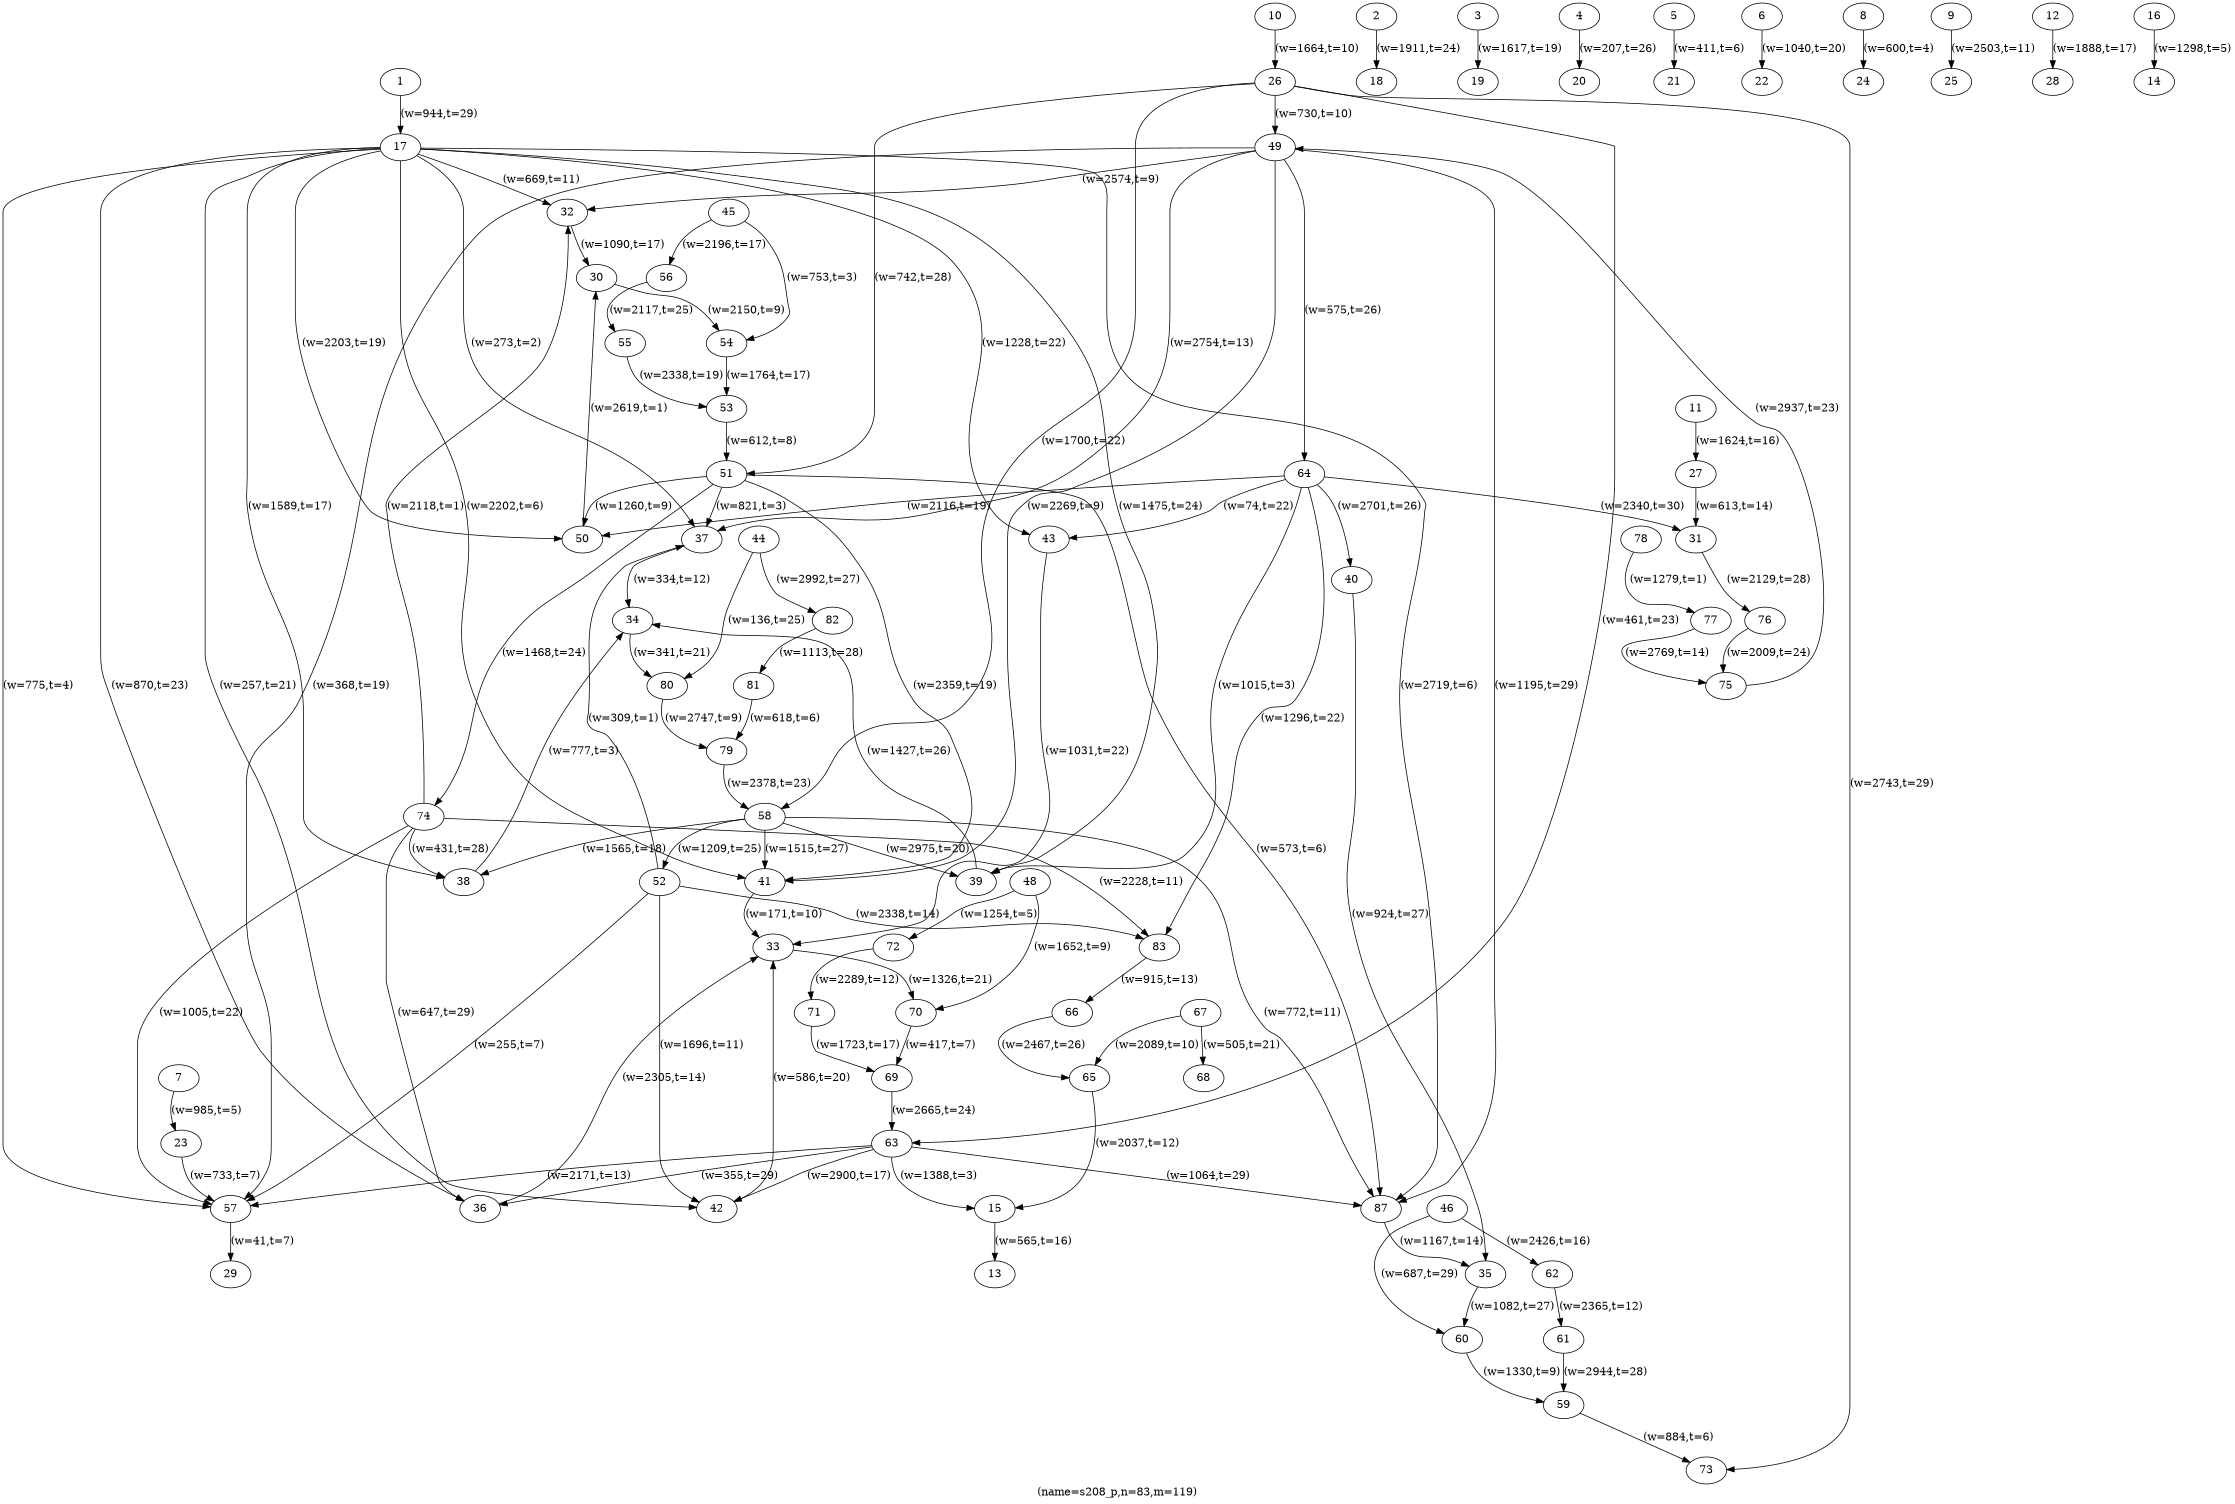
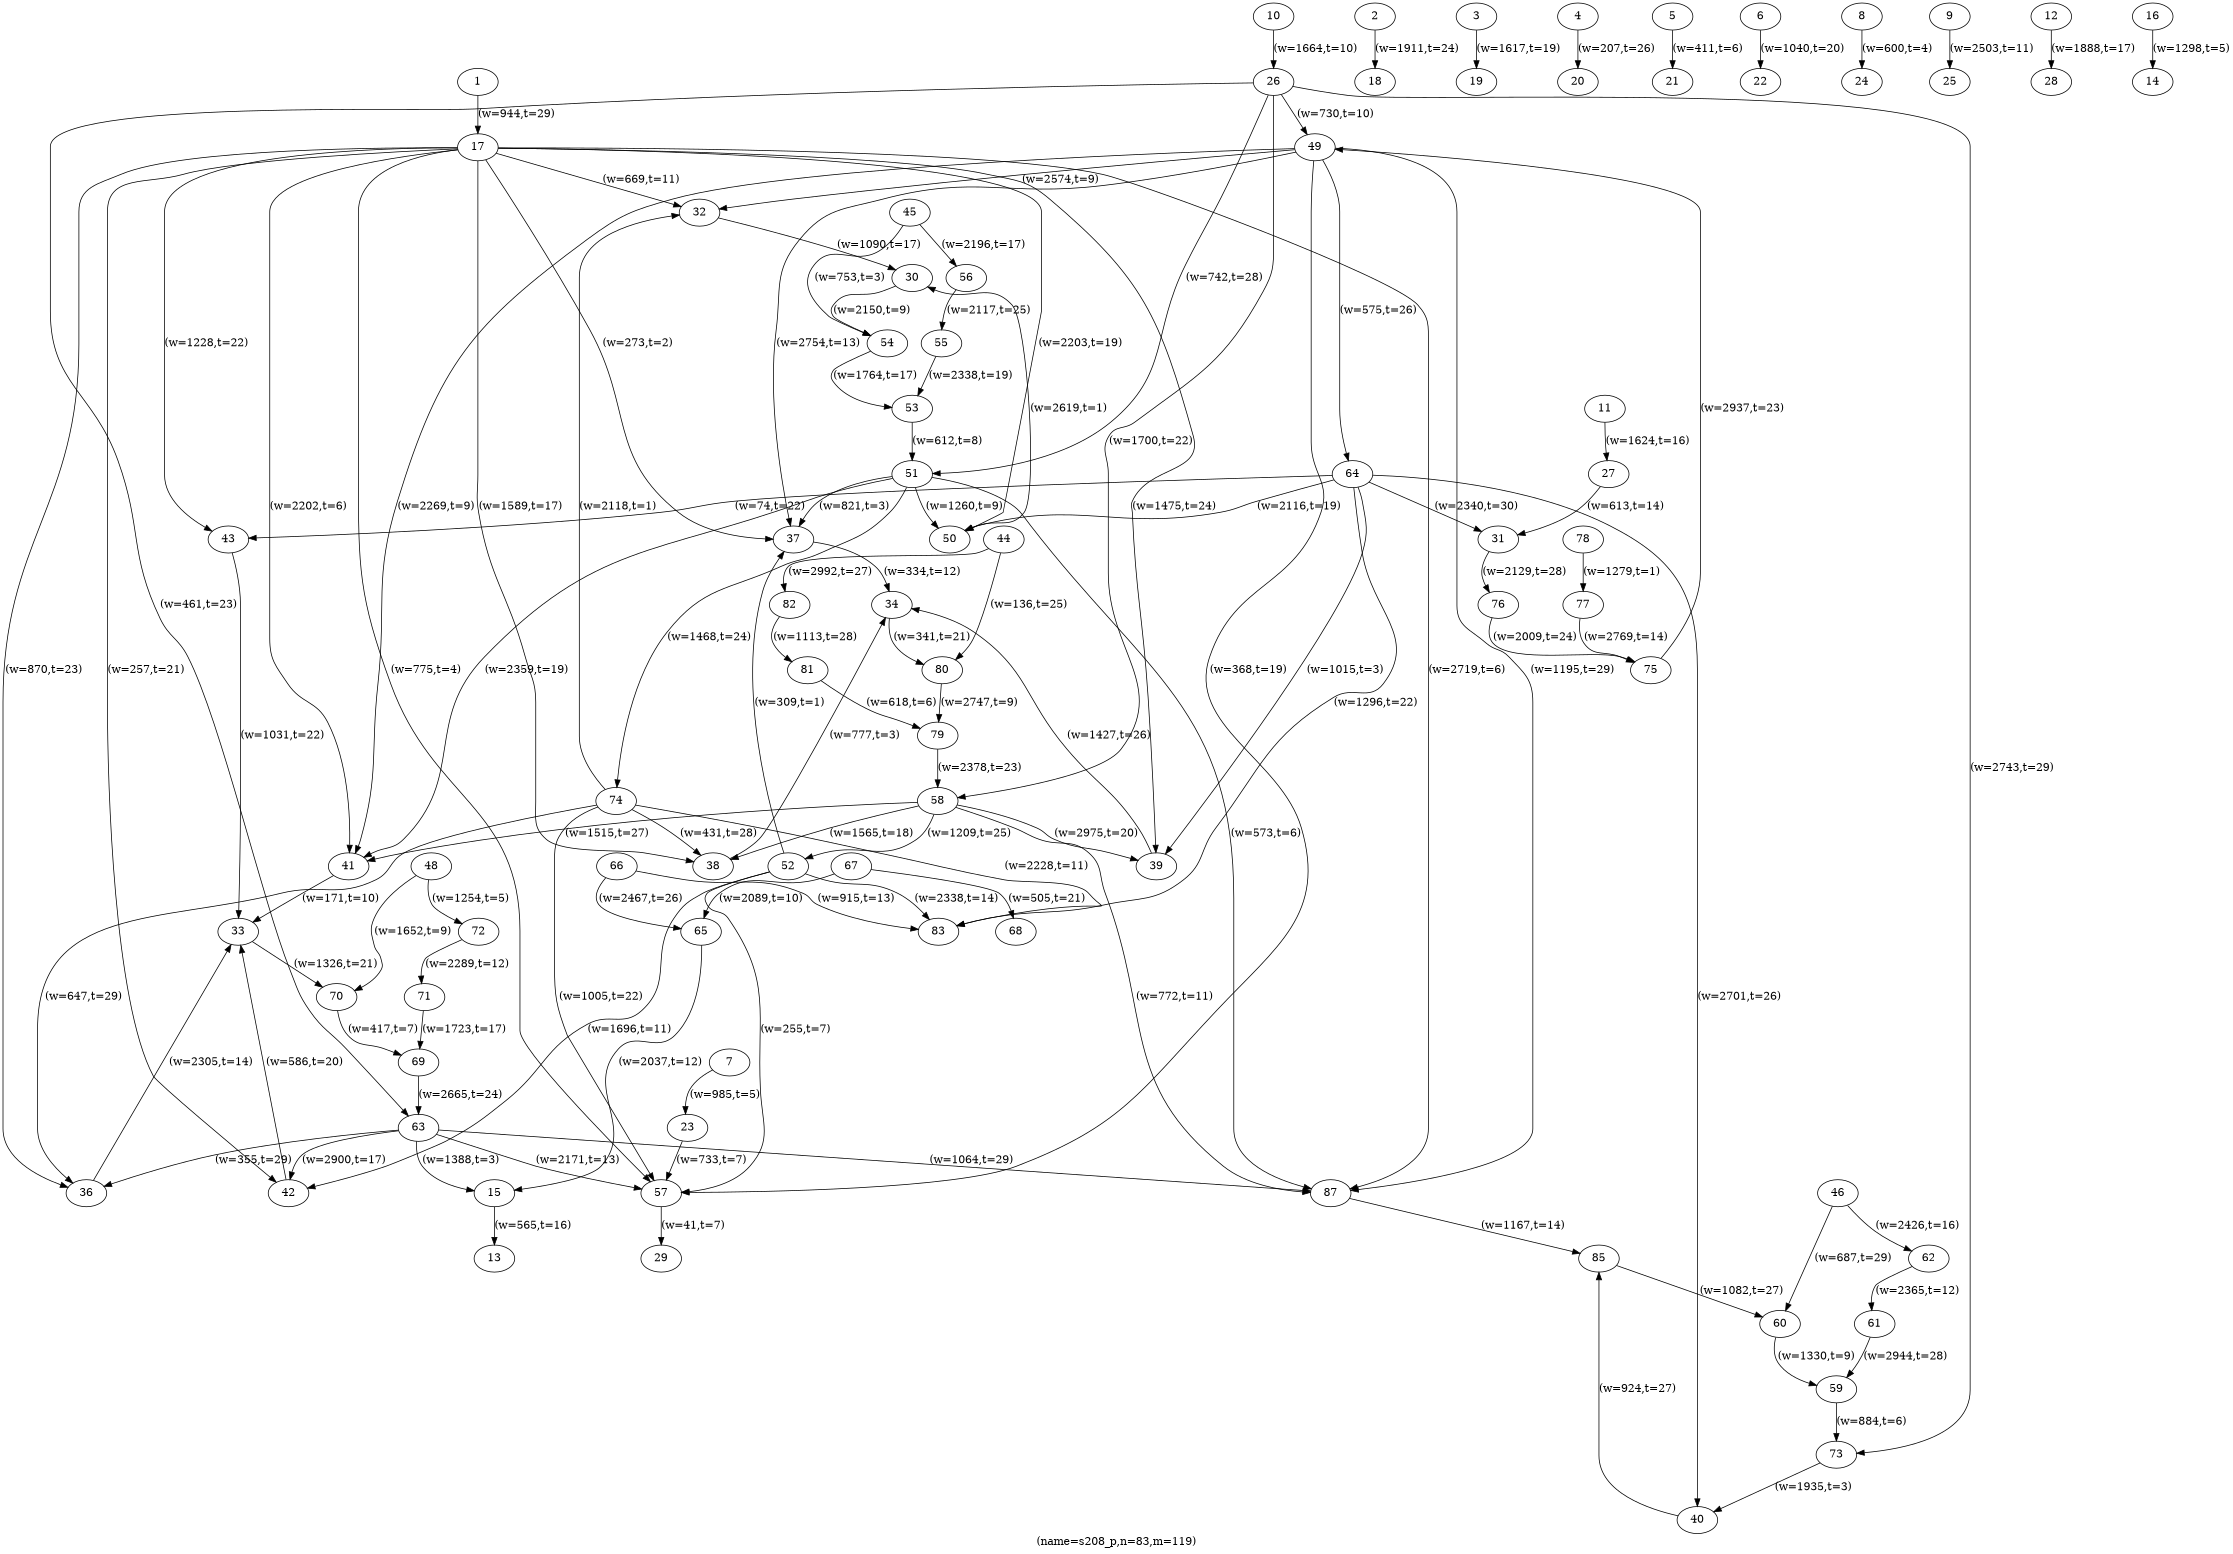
edge "83" -> "66": reversed
node "35": label "35" -> "85"
edge "73" -> "40": added, label "(w=1935,t=3)"
